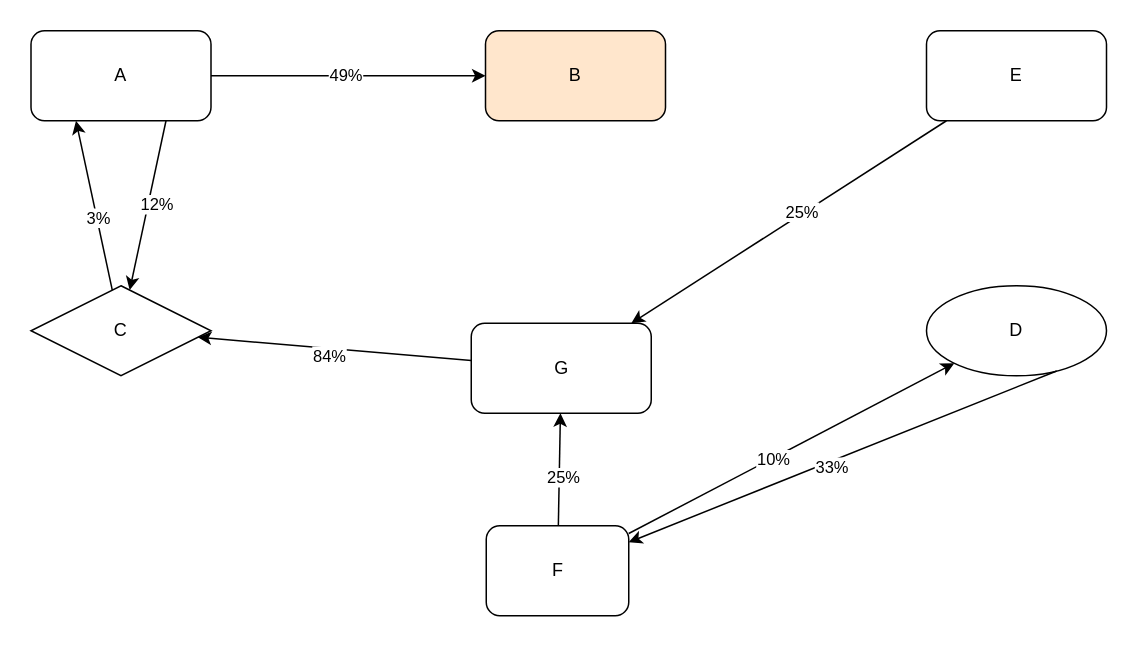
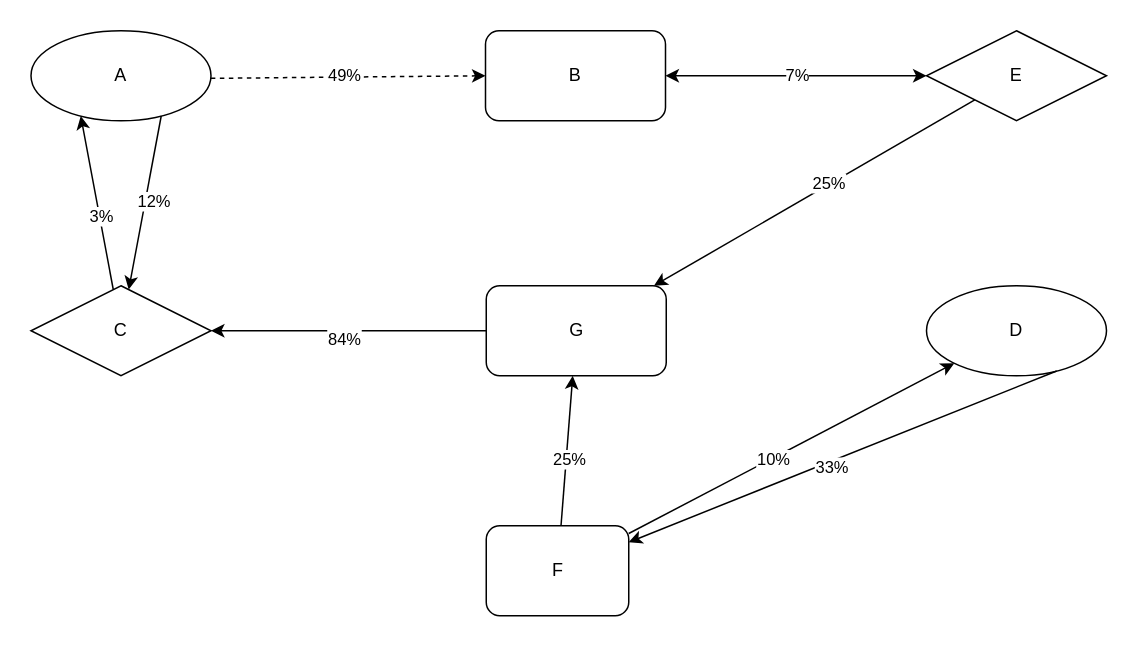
node "A": shape rounded rectangle -> ellipse
edge "A" -> "B": style solid -> dashed
node "B": fillcolor #ffe6cc -> #ffffff
edge "B" -- "E": added, label "7%"
node "E": shape rounded rectangle -> diamond
node "G": moved (561, 368) -> (576, 331)
